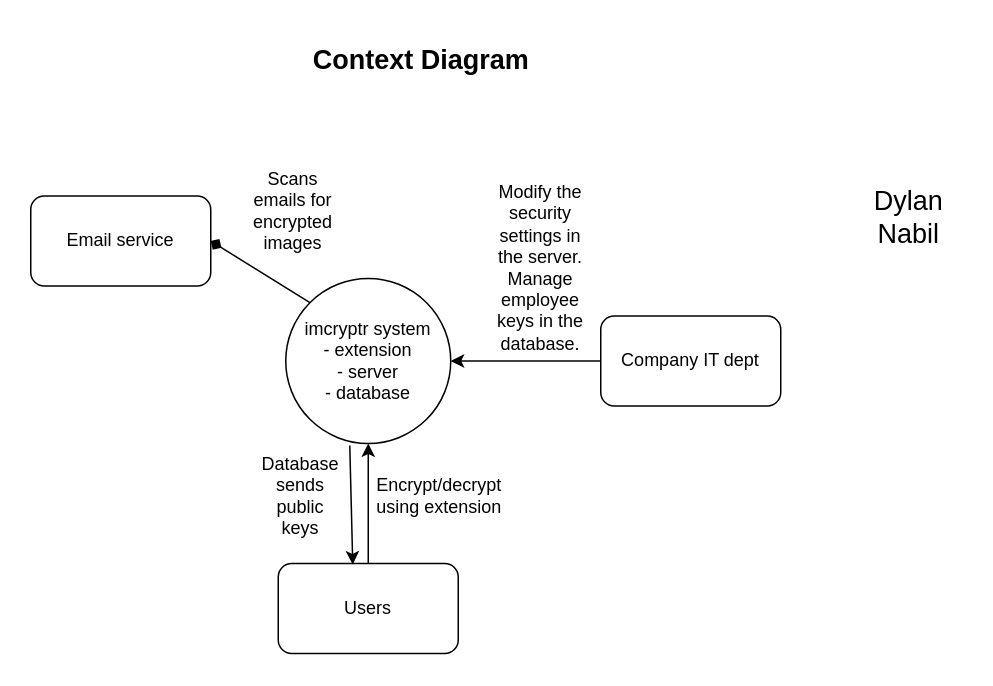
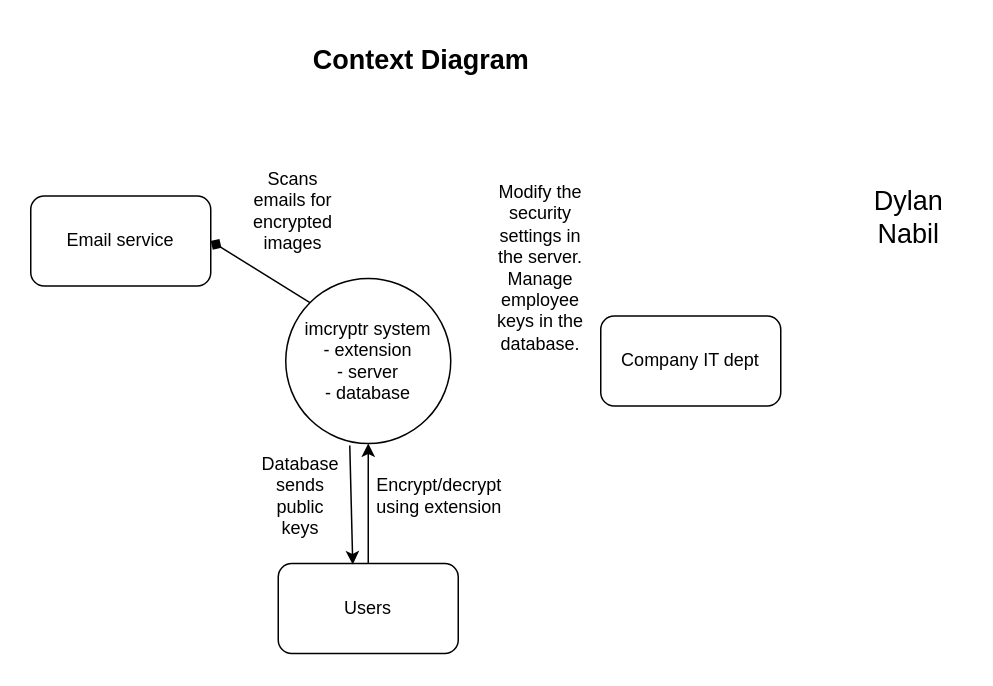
edge "Company IT dept" -> "imcryptr system - extension - server - database": removed
